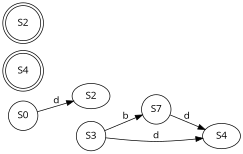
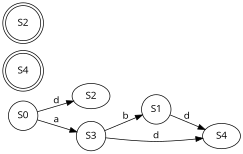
node "S7": label "S7" -> "S1"
edge "S0" -> "S3": added, label "a"
